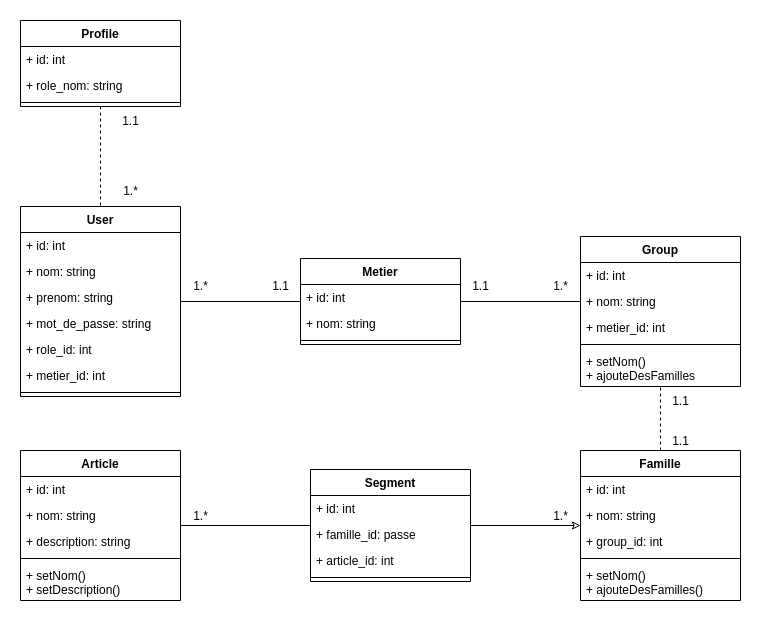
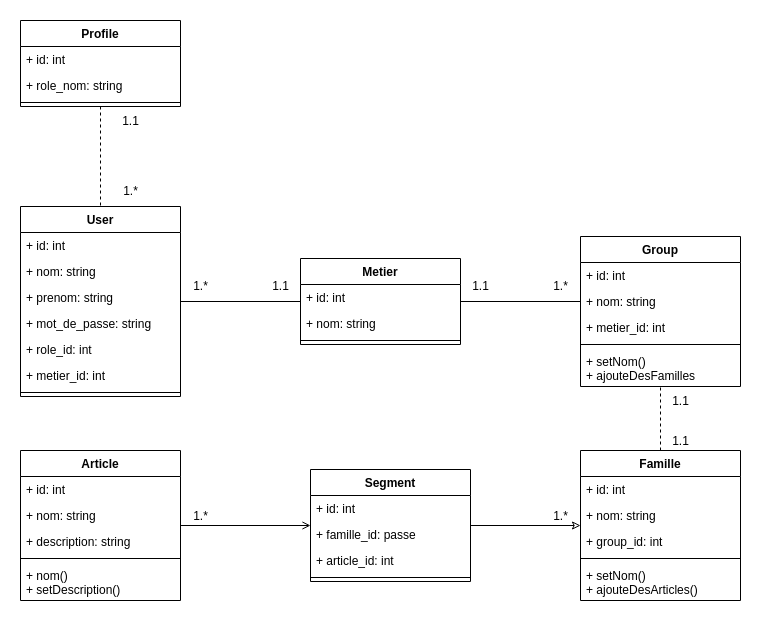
edge "Article" -- "Segment": arrowhead none -> open
node "+ setNom() + setDescription()": label "+ setNom() + setDescription()" -> "+ nom() + setDescription()"
node "+ setNom() + ajouteDesFamilles()": label "+ setNom() + ajouteDesFamilles()" -> "+ setNom() + ajouteDesArticles()"
